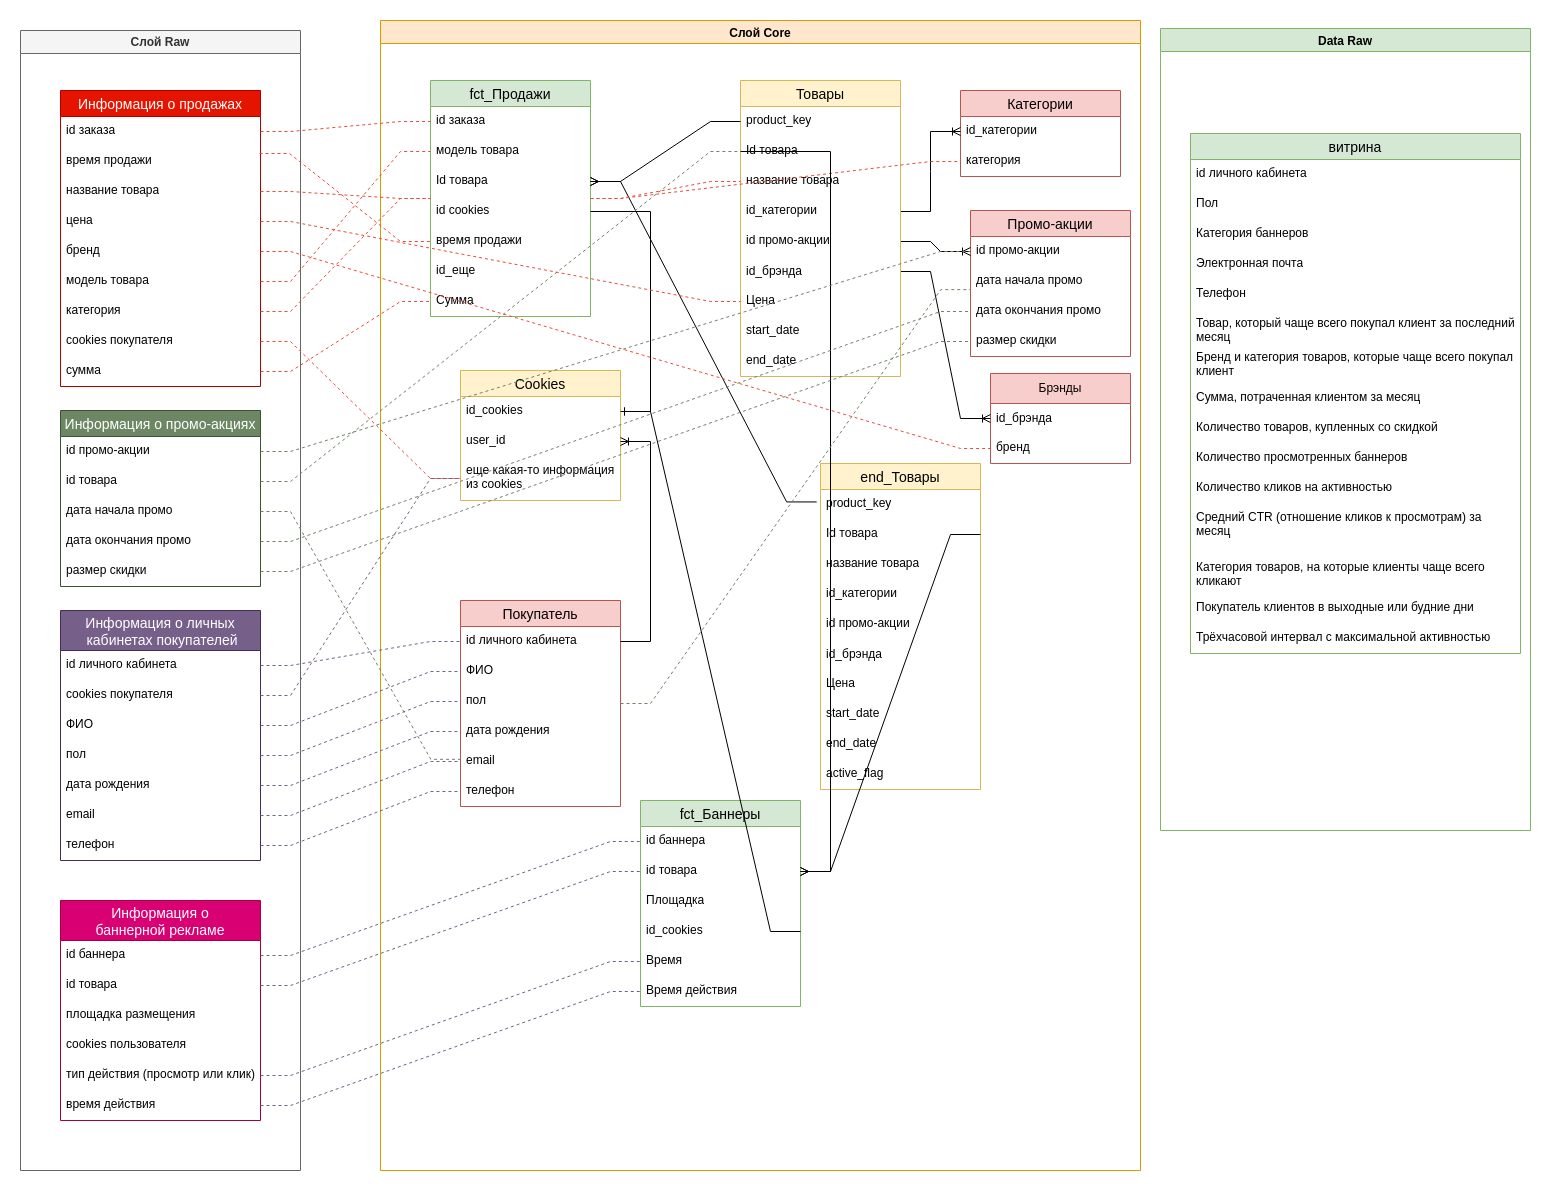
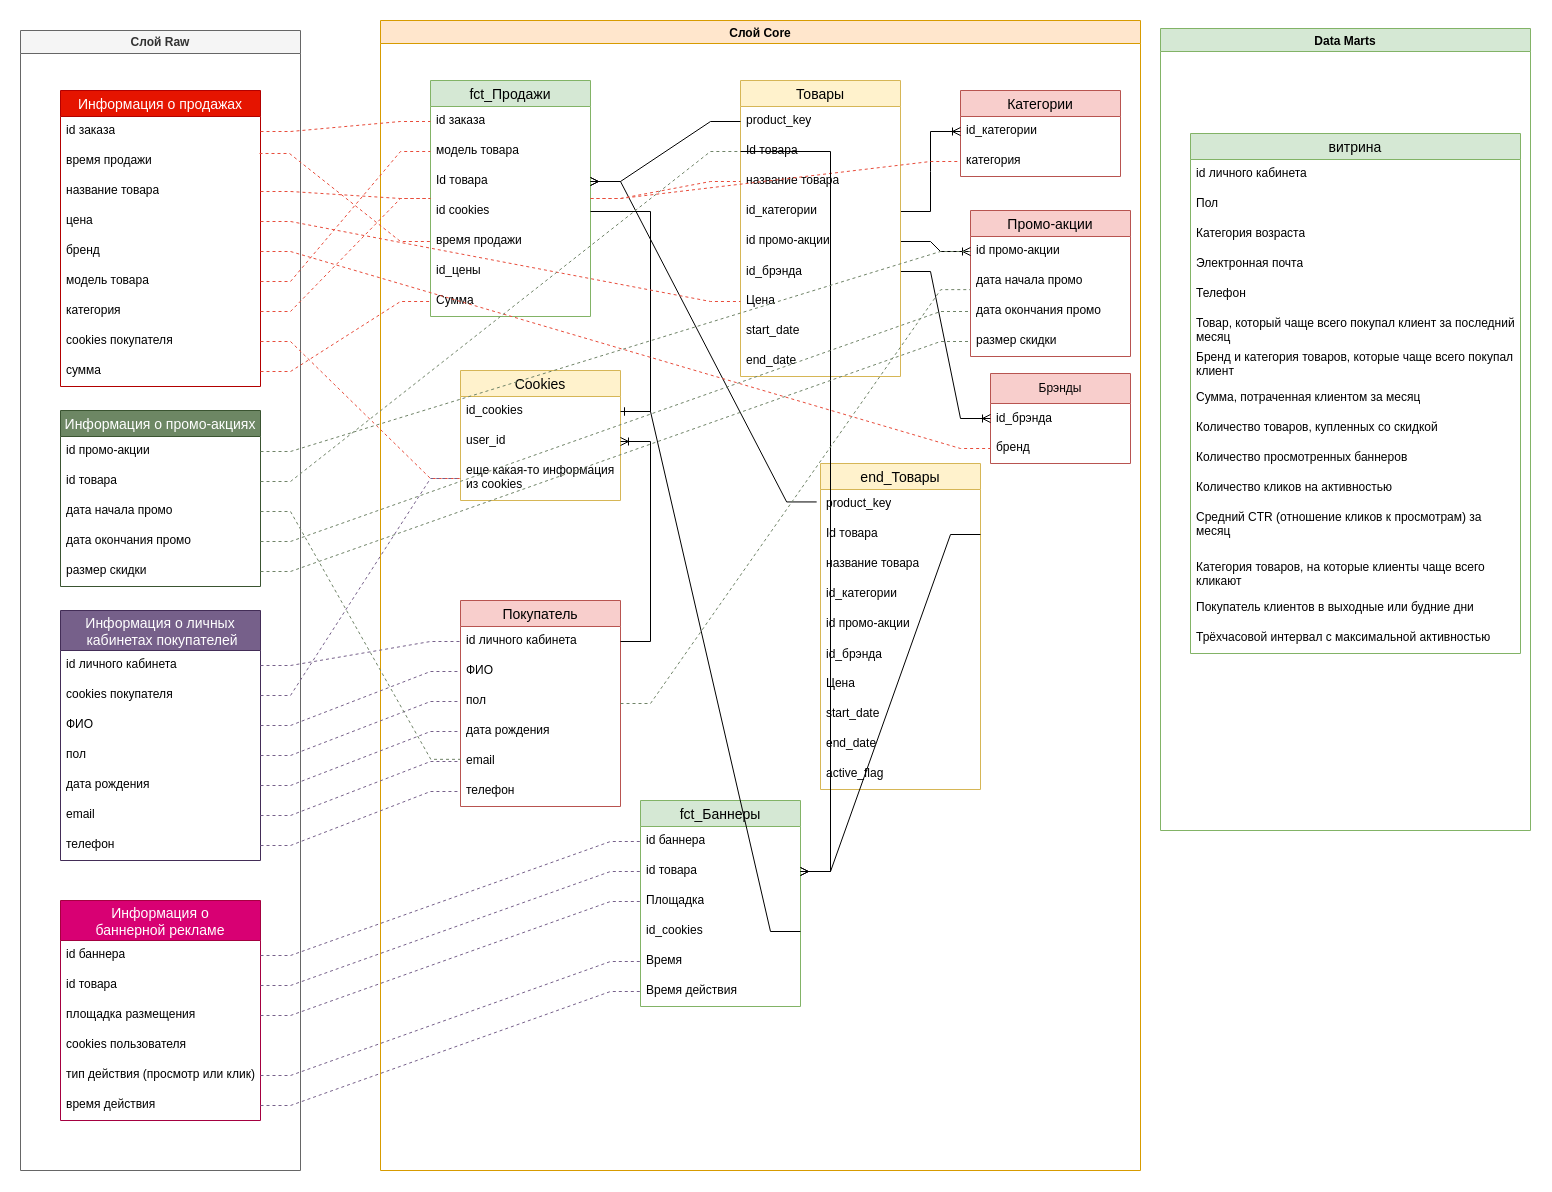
node "Data Raw": label "Data Raw" -> "Data Marts"
node "Категория баннеров": label "Категория баннеров" -> "Категория возраста"
node "id_еще": label "id_еще" -> "id_цены"
edge "Площадка" -- "площадка размещения": added
